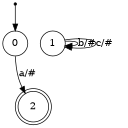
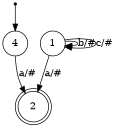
node "0": label "0" -> "4"
edge "1" -> "2": added, label "a/#"
